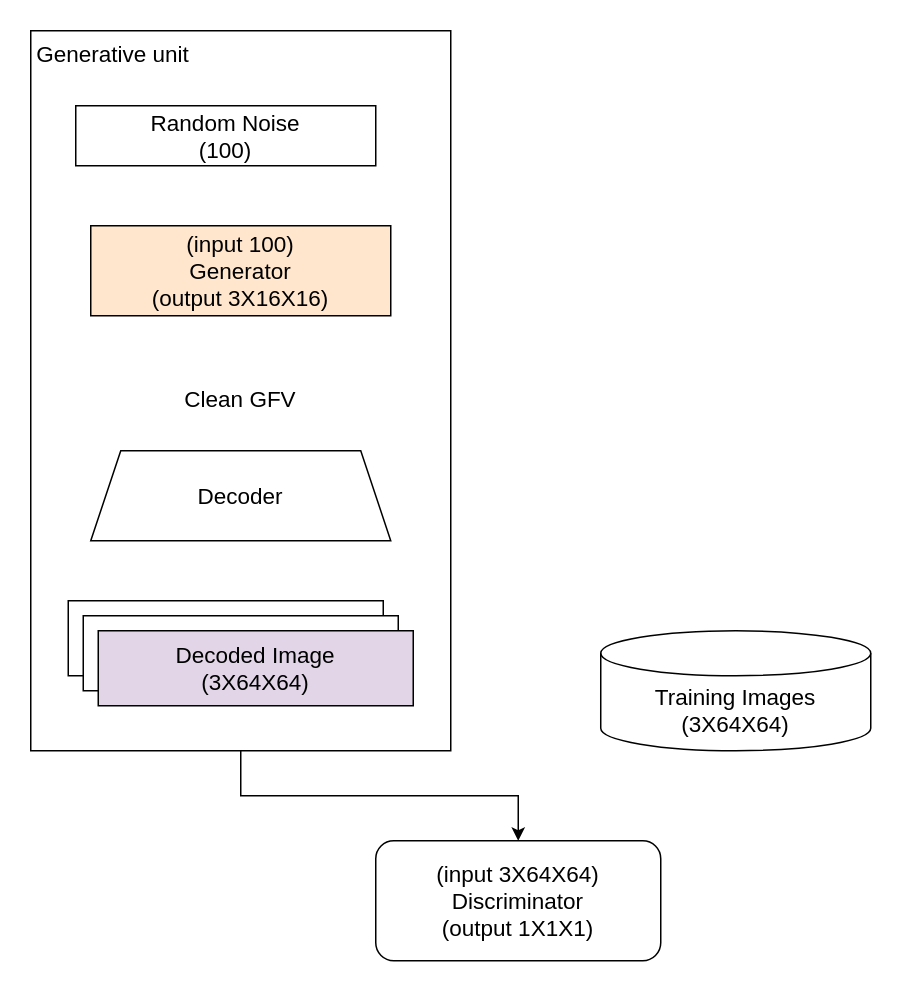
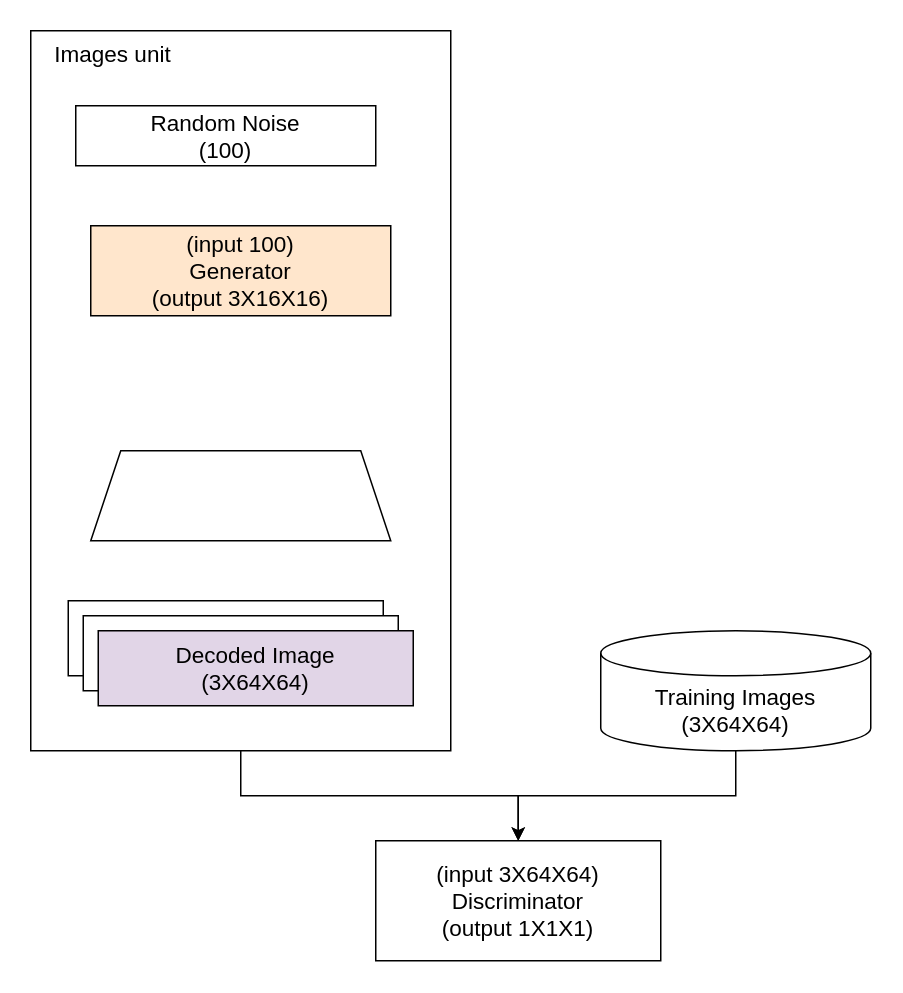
node "Generative unit": label "Generative unit" -> "Images unit"
node "Clean GFV": removed
node "Decoder": removed
edge "Training Images (3X64X64)" -> "(input 3X64X64) Discriminator (output 1X1X1)": added
node "(input 3X64X64) Discriminator (output 1X1X1)": shape rounded rectangle -> rectangle
